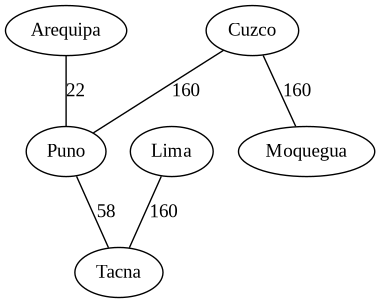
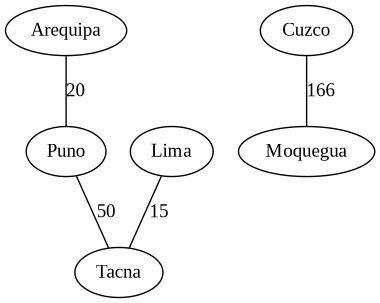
edge "Arequipa" -- "Puno": label "22" -> "20"
edge "Cuzco" -- "Moquegua": label "160" -> "166"
edge "Cuzco" -- "Puno": removed, label "160"
edge "Puno" -- "Tacna": label "58" -> "50"
edge "Lima" -- "Tacna": label "160" -> "15"
